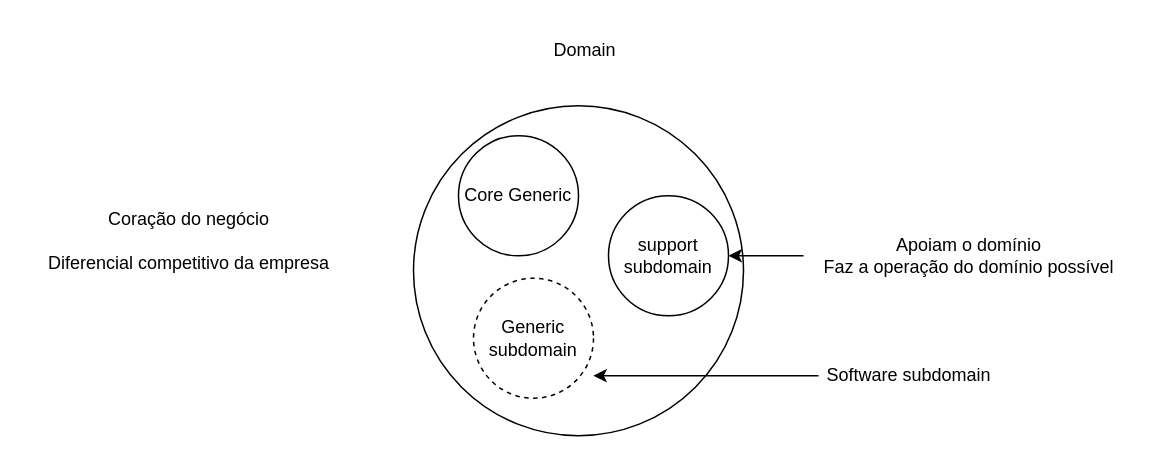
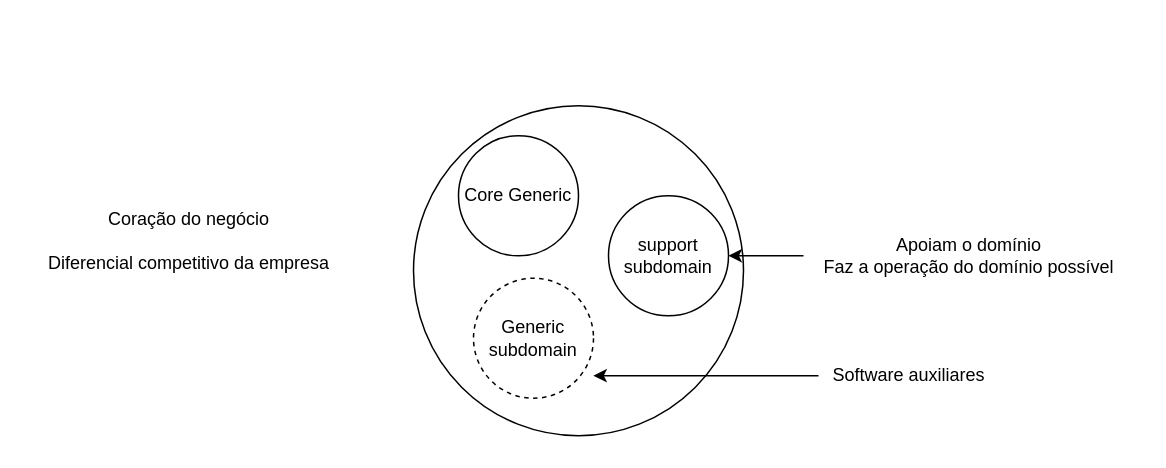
node "Domain": removed
node "Software subdomain": label "Software subdomain" -> "Software auxiliares"
